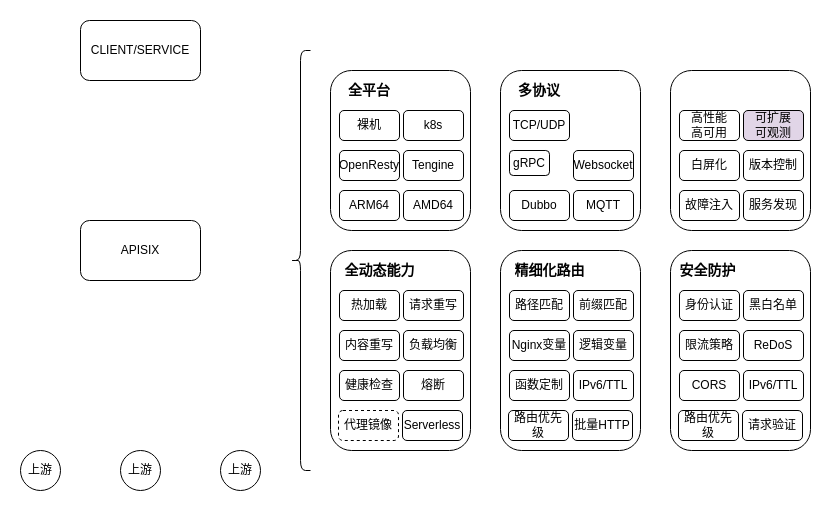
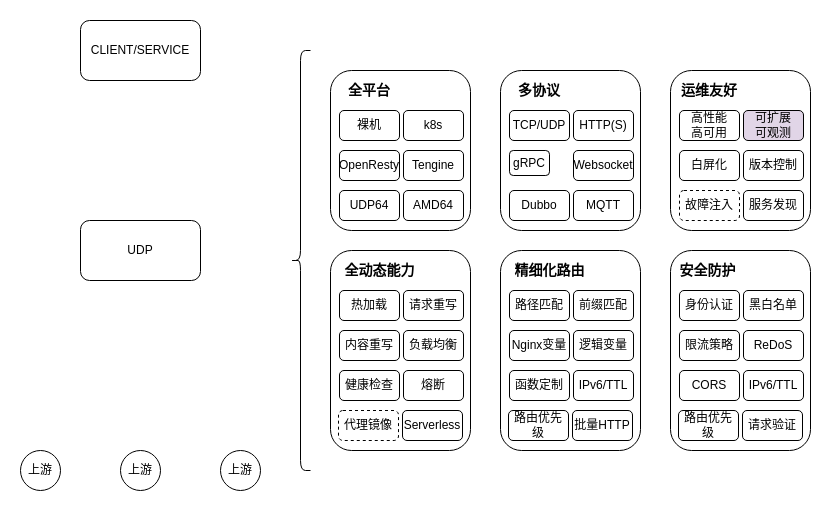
node "运维友好": added
node "HTTP(S)": added
node "ARM64": label "ARM64" -> "UDP64"
node "故障注入": style solid -> dashed
node "APISIX": label "APISIX" -> "UDP"
